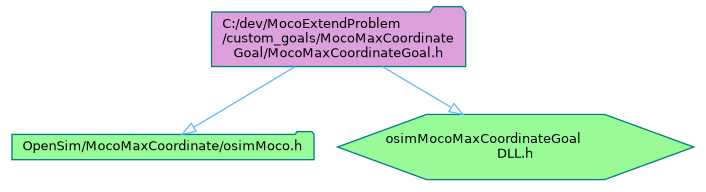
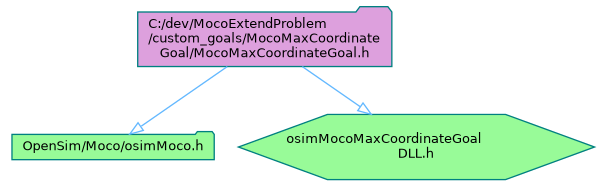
node "OpenSim/MocoMaxCoordinate/osimMoco.h": label "OpenSim/MocoMaxCoordinate/osimMoco.h" -> "OpenSim/Moco/osimMoco.h"
